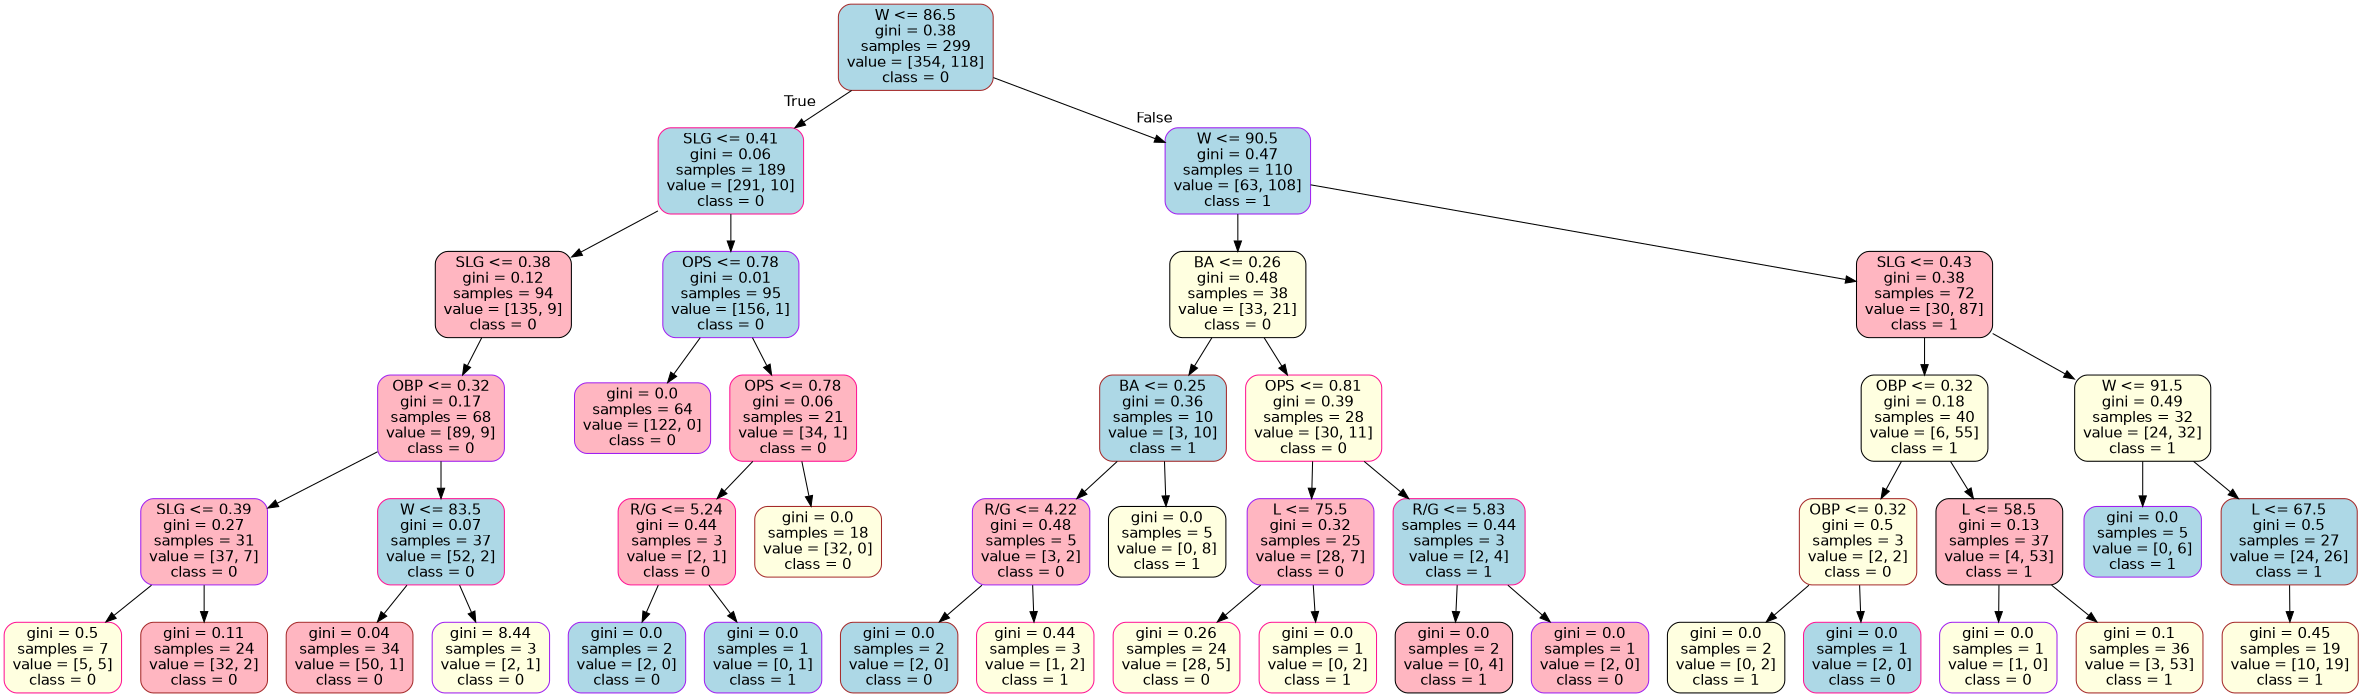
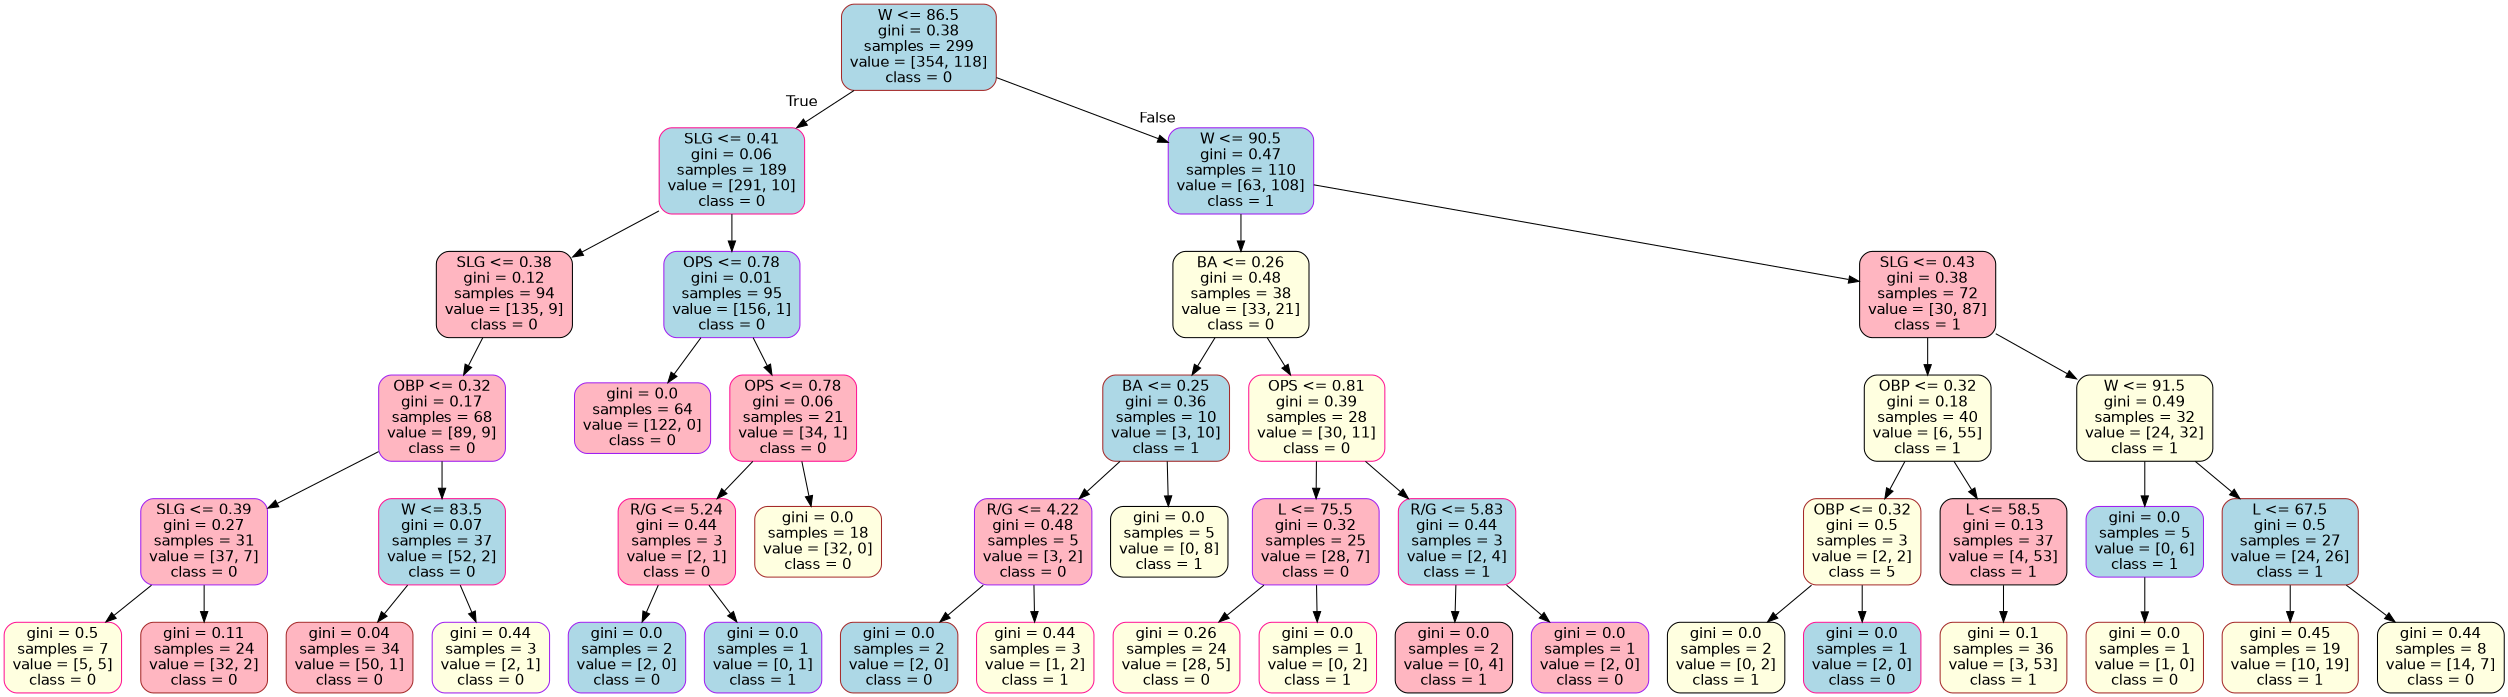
node "R/G <= 5.83 samples = 0.44 samples = 3 value = [2, 4] class = 1": label "R/G <= 5.83 samples = 0.44 samples = 3 value = [2, 4] class = 1" -> "R/G <= 5.83 gini = 0.44 samples = 3 value = [2, 4] class = 1"
node "OBP <= 0.32 gini = 0.5 samples = 3 value = [2, 2] class = 0": label "OBP <= 0.32 gini = 0.5 samples = 3 value = [2, 2] class = 0" -> "OBP <= 0.32 gini = 0.5 samples = 3 value = [2, 2] class = 5"
edge "L <= 58.5 gini = 0.13 samples = 37 value = [4, 53] class = 1" -> "gini = 0.0 samples = 1 value = [1, 0] class = 0": now "gini = 0.0 samples = 5 value = [0, 6] class = 1" -> "gini = 0.0 samples = 1 value = [1, 0] class = 0"
node "gini = 8.44 samples = 3 value = [2, 1] class = 0": label "gini = 8.44 samples = 3 value = [2, 1] class = 0" -> "gini = 0.44 samples = 3 value = [2, 1] class = 0"
node "gini = 0.0 samples = 1 value = [1, 0] class = 0": color purple -> brown
node "gini = 0.44 samples = 8 value = [14, 7] class = 0": added
